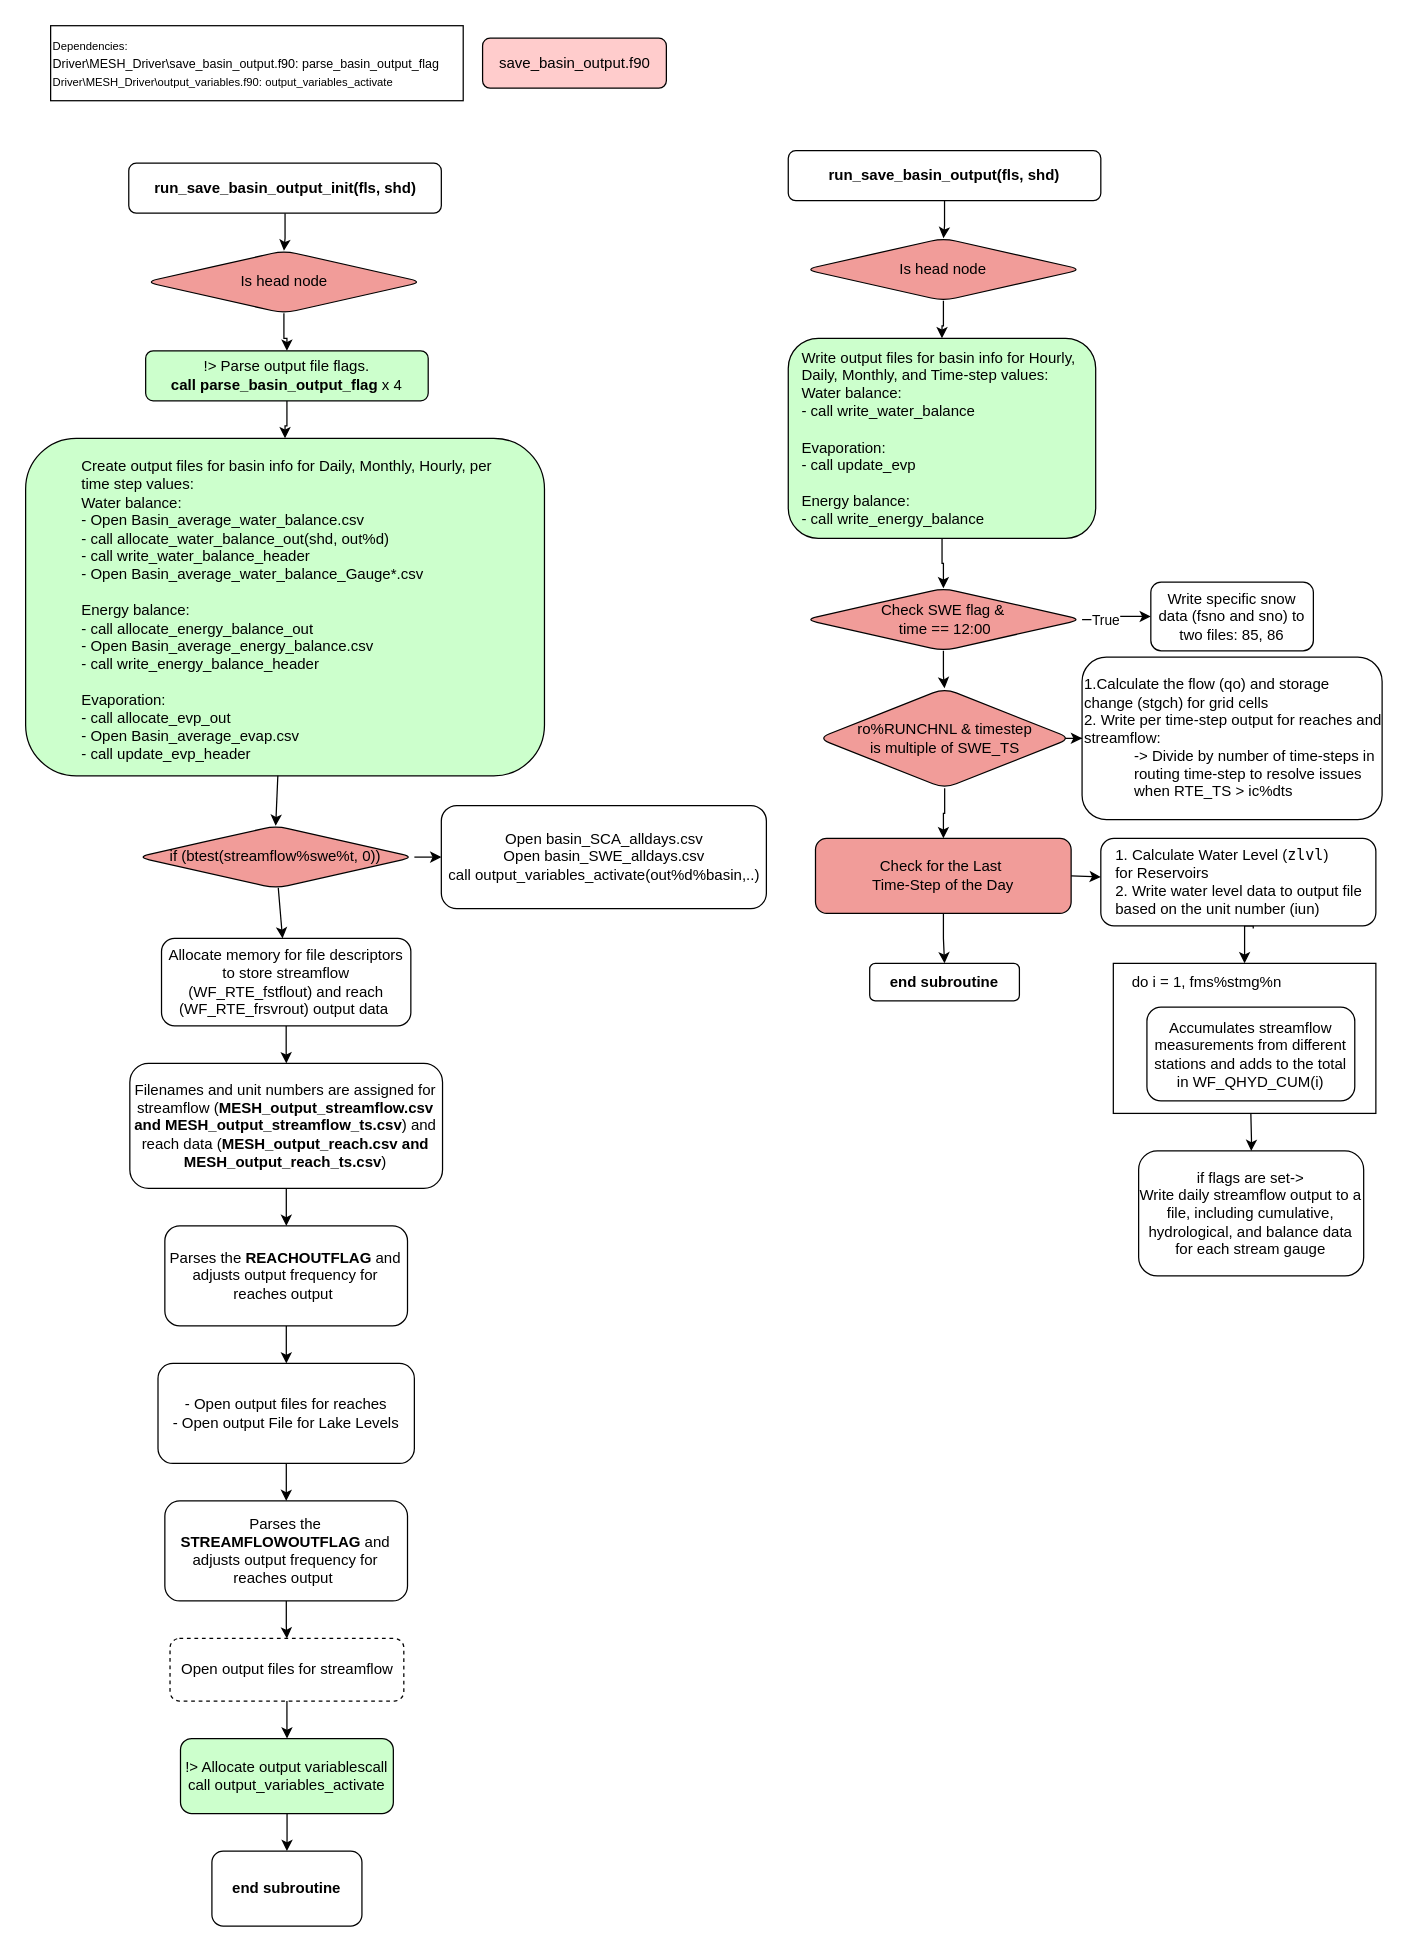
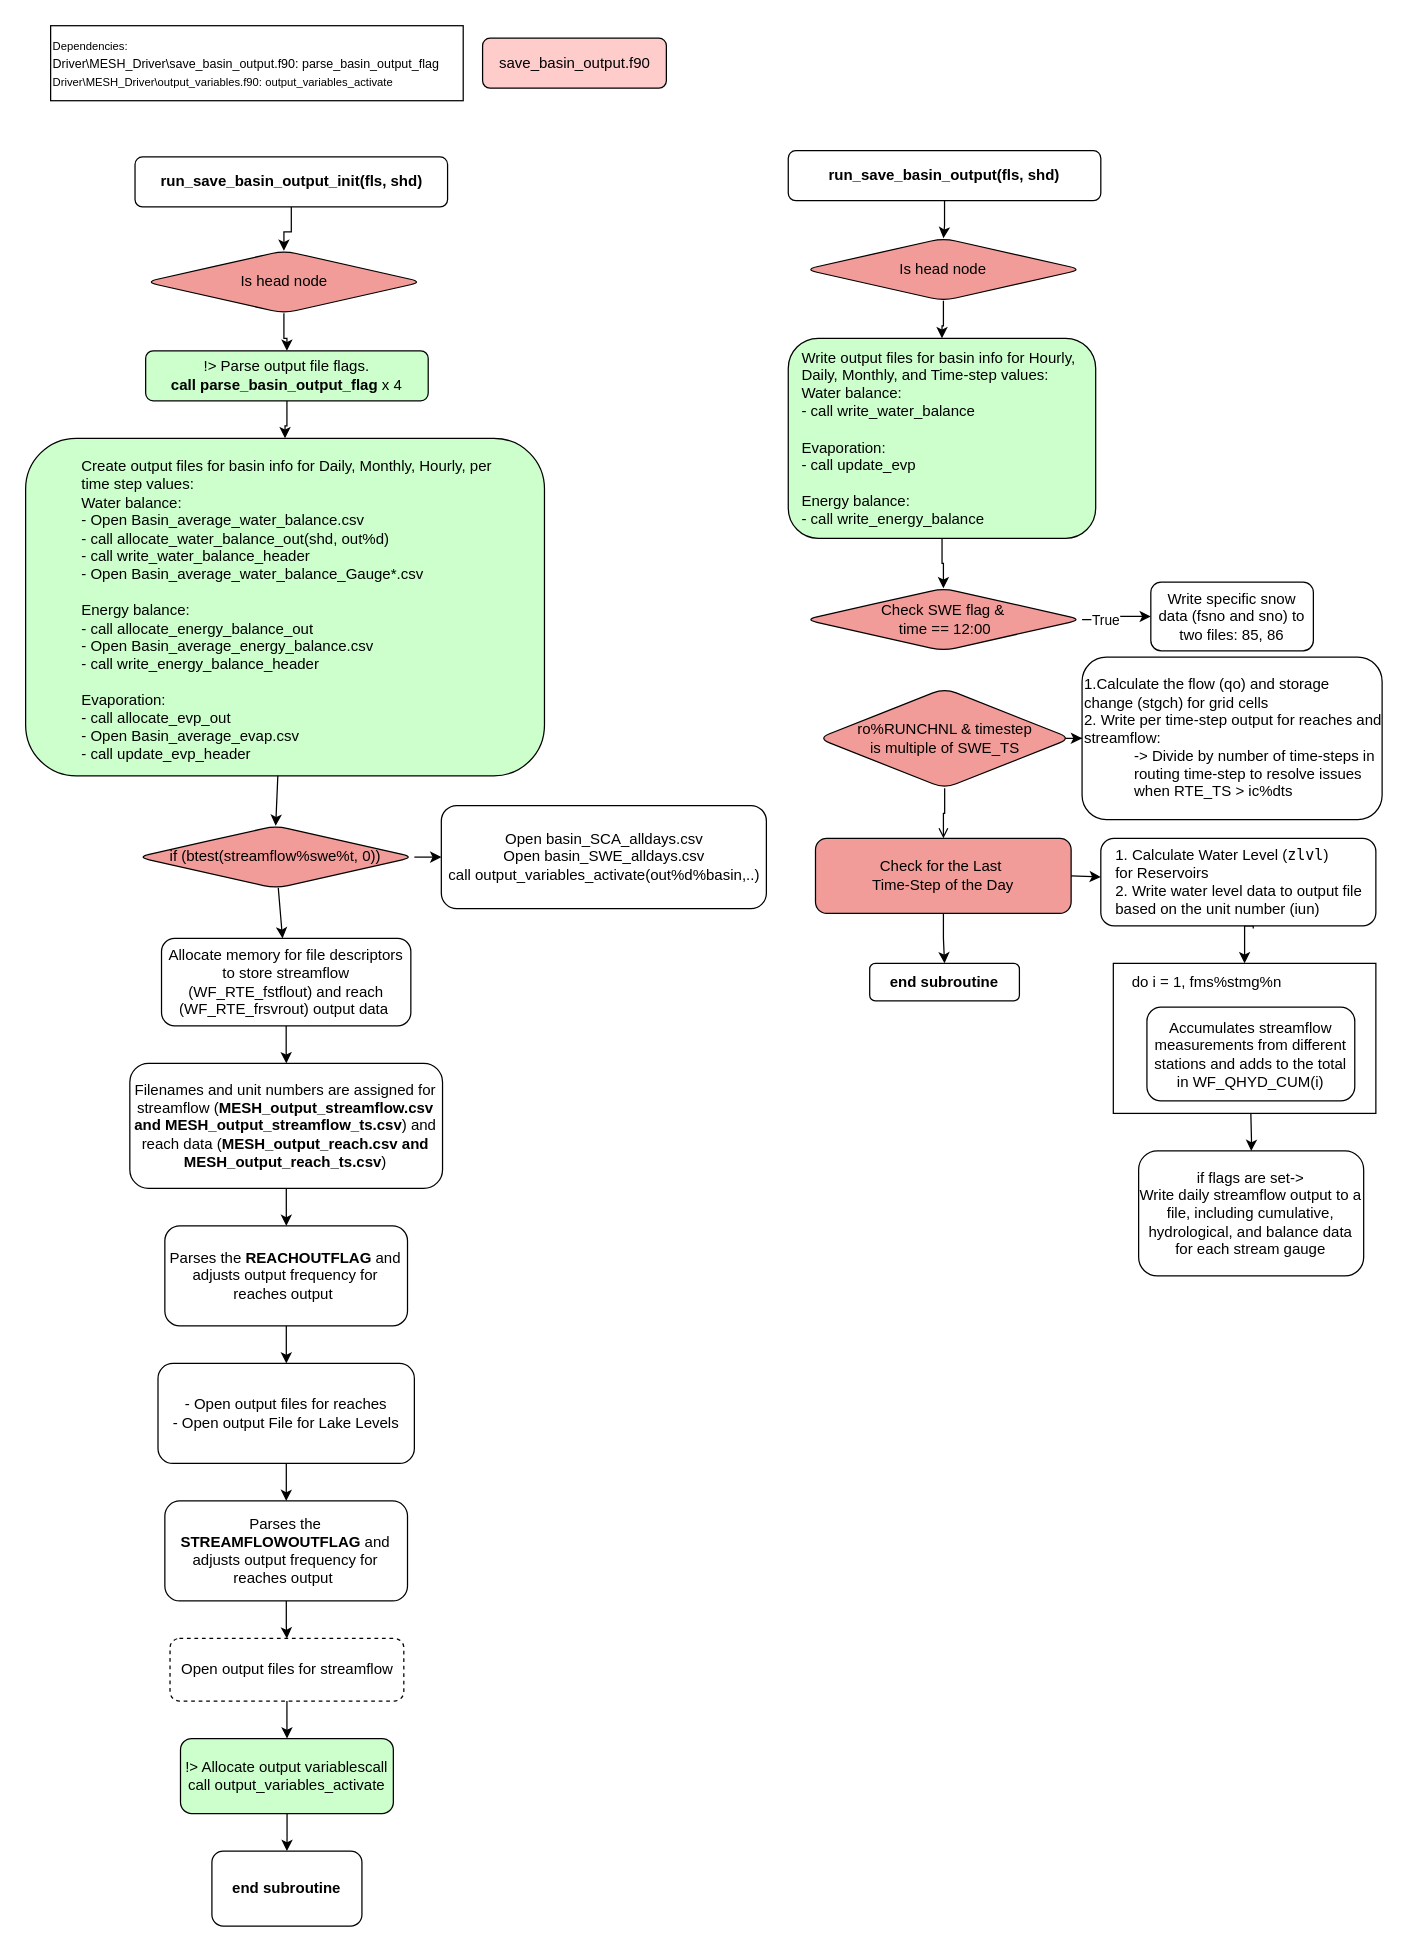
node "run_save_basin_output_init(fls, shd)": moved (285, 188) -> (291, 182)
edge "Check SWE flag & time == 12:00" -> "ro%RUNCHNL & timestep is multiple of SWE_TS": removed
edge "ro%RUNCHNL & timestep is multiple of SWE_TS" -> "Check for the Last Time-Step of the Day": arrowhead classic -> open
